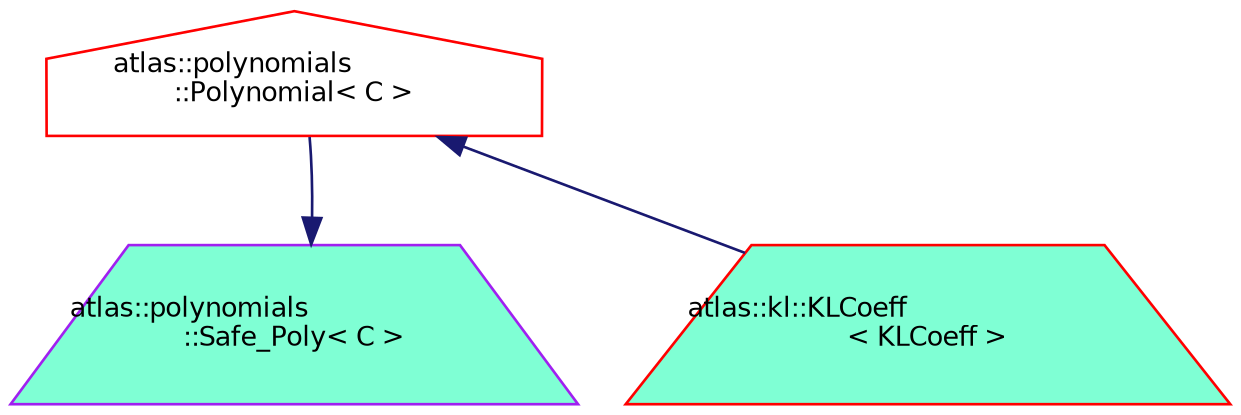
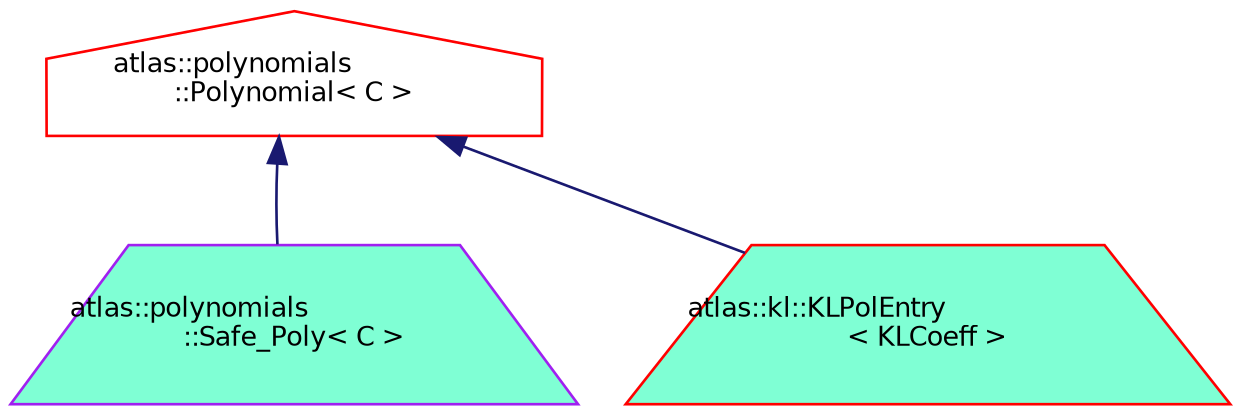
edge "atlas::polynomials ::Polynomial< C >" -> "atlas::polynomials ::Safe_Poly< C >": reversed
node "atlas::kl::KLCoeff < KLCoeff >": label "atlas::kl::KLCoeff < KLCoeff >" -> "atlas::kl::KLPolEntry < KLCoeff >"
